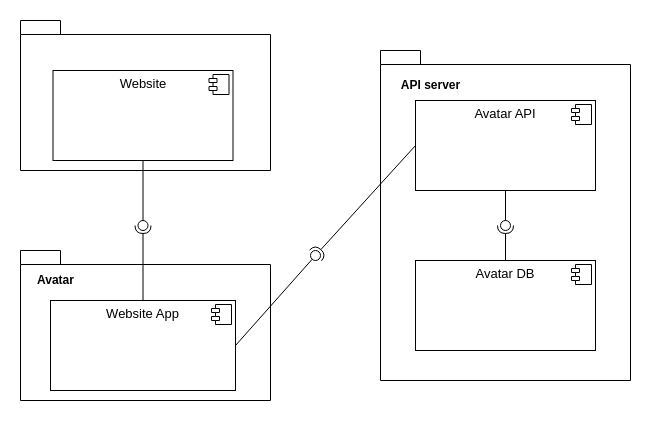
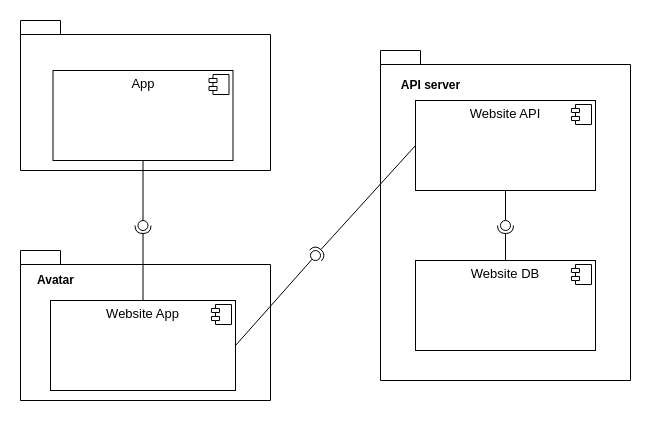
node "Website": label "Website" -> "App"
node "Avatar API": label "Avatar API" -> "Website API"
node "Avatar DB": label "Avatar DB" -> "Website DB"
